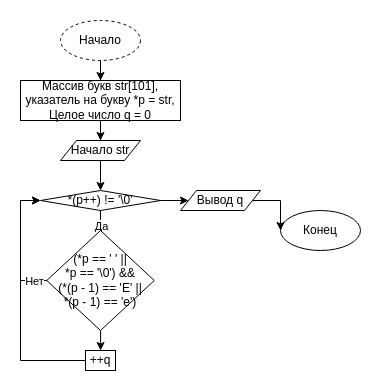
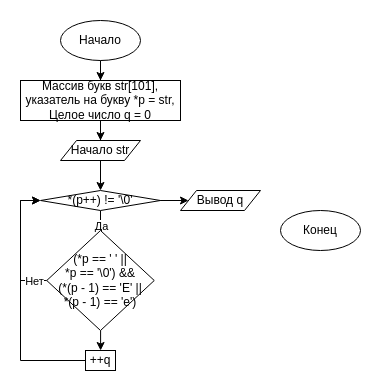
node "Начало": style dashed -> solid
edge "Вывод q" -> "Конец": removed
